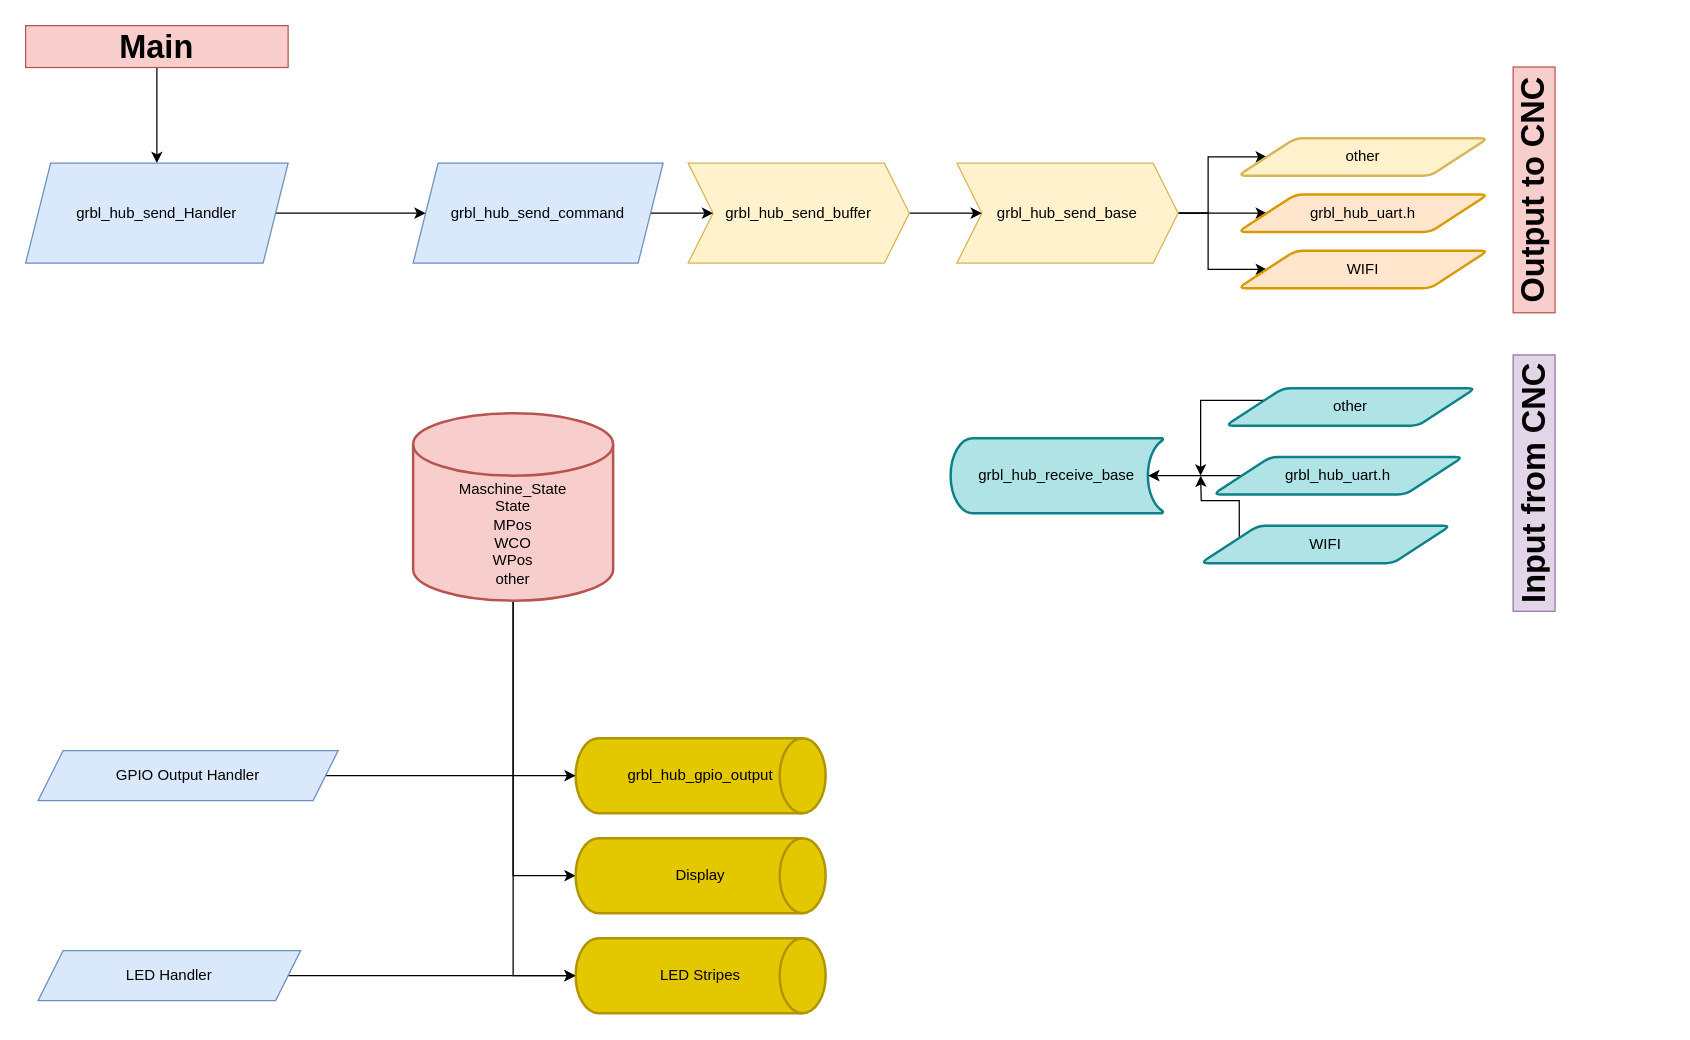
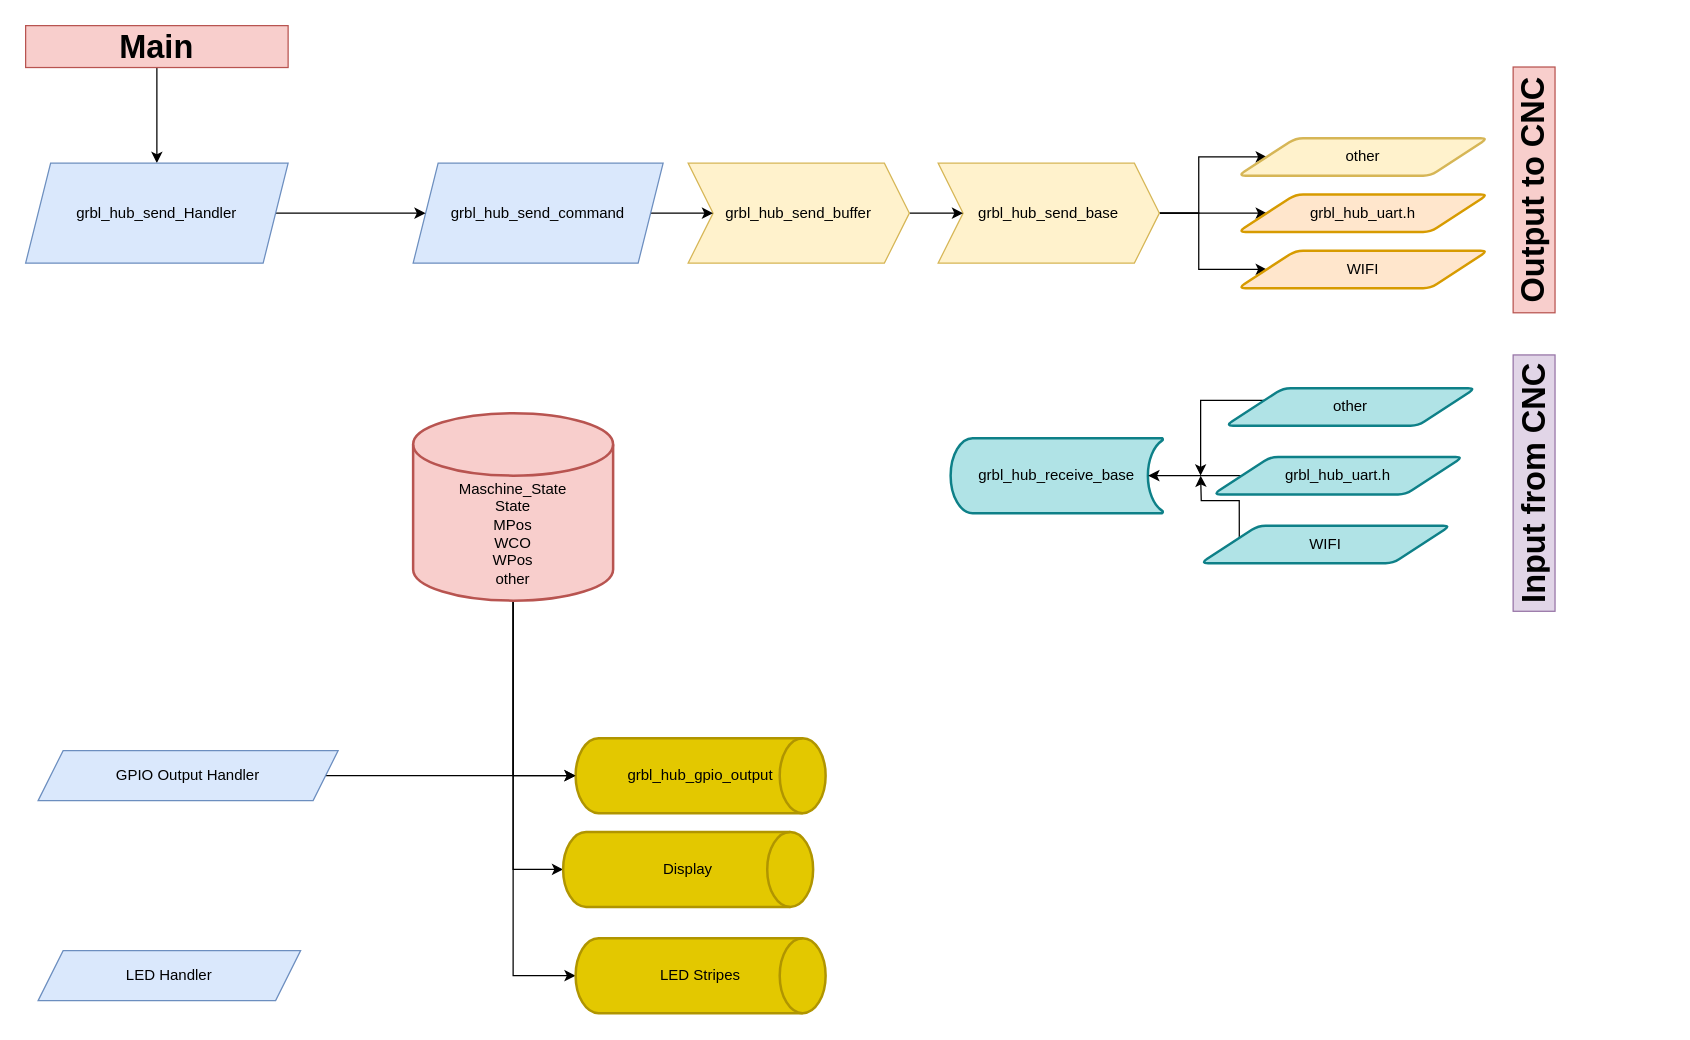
node "grbl_hub_send_base": moved (1068, 213) -> (1049, 213)
edge "Maschine_State State MPos WCO WPos other" -> "grbl_hub_gpio_output": added
node "Display": moved (701, 876) -> (688, 869)
edge "LED Handler" -> "LED Stripes": removed
